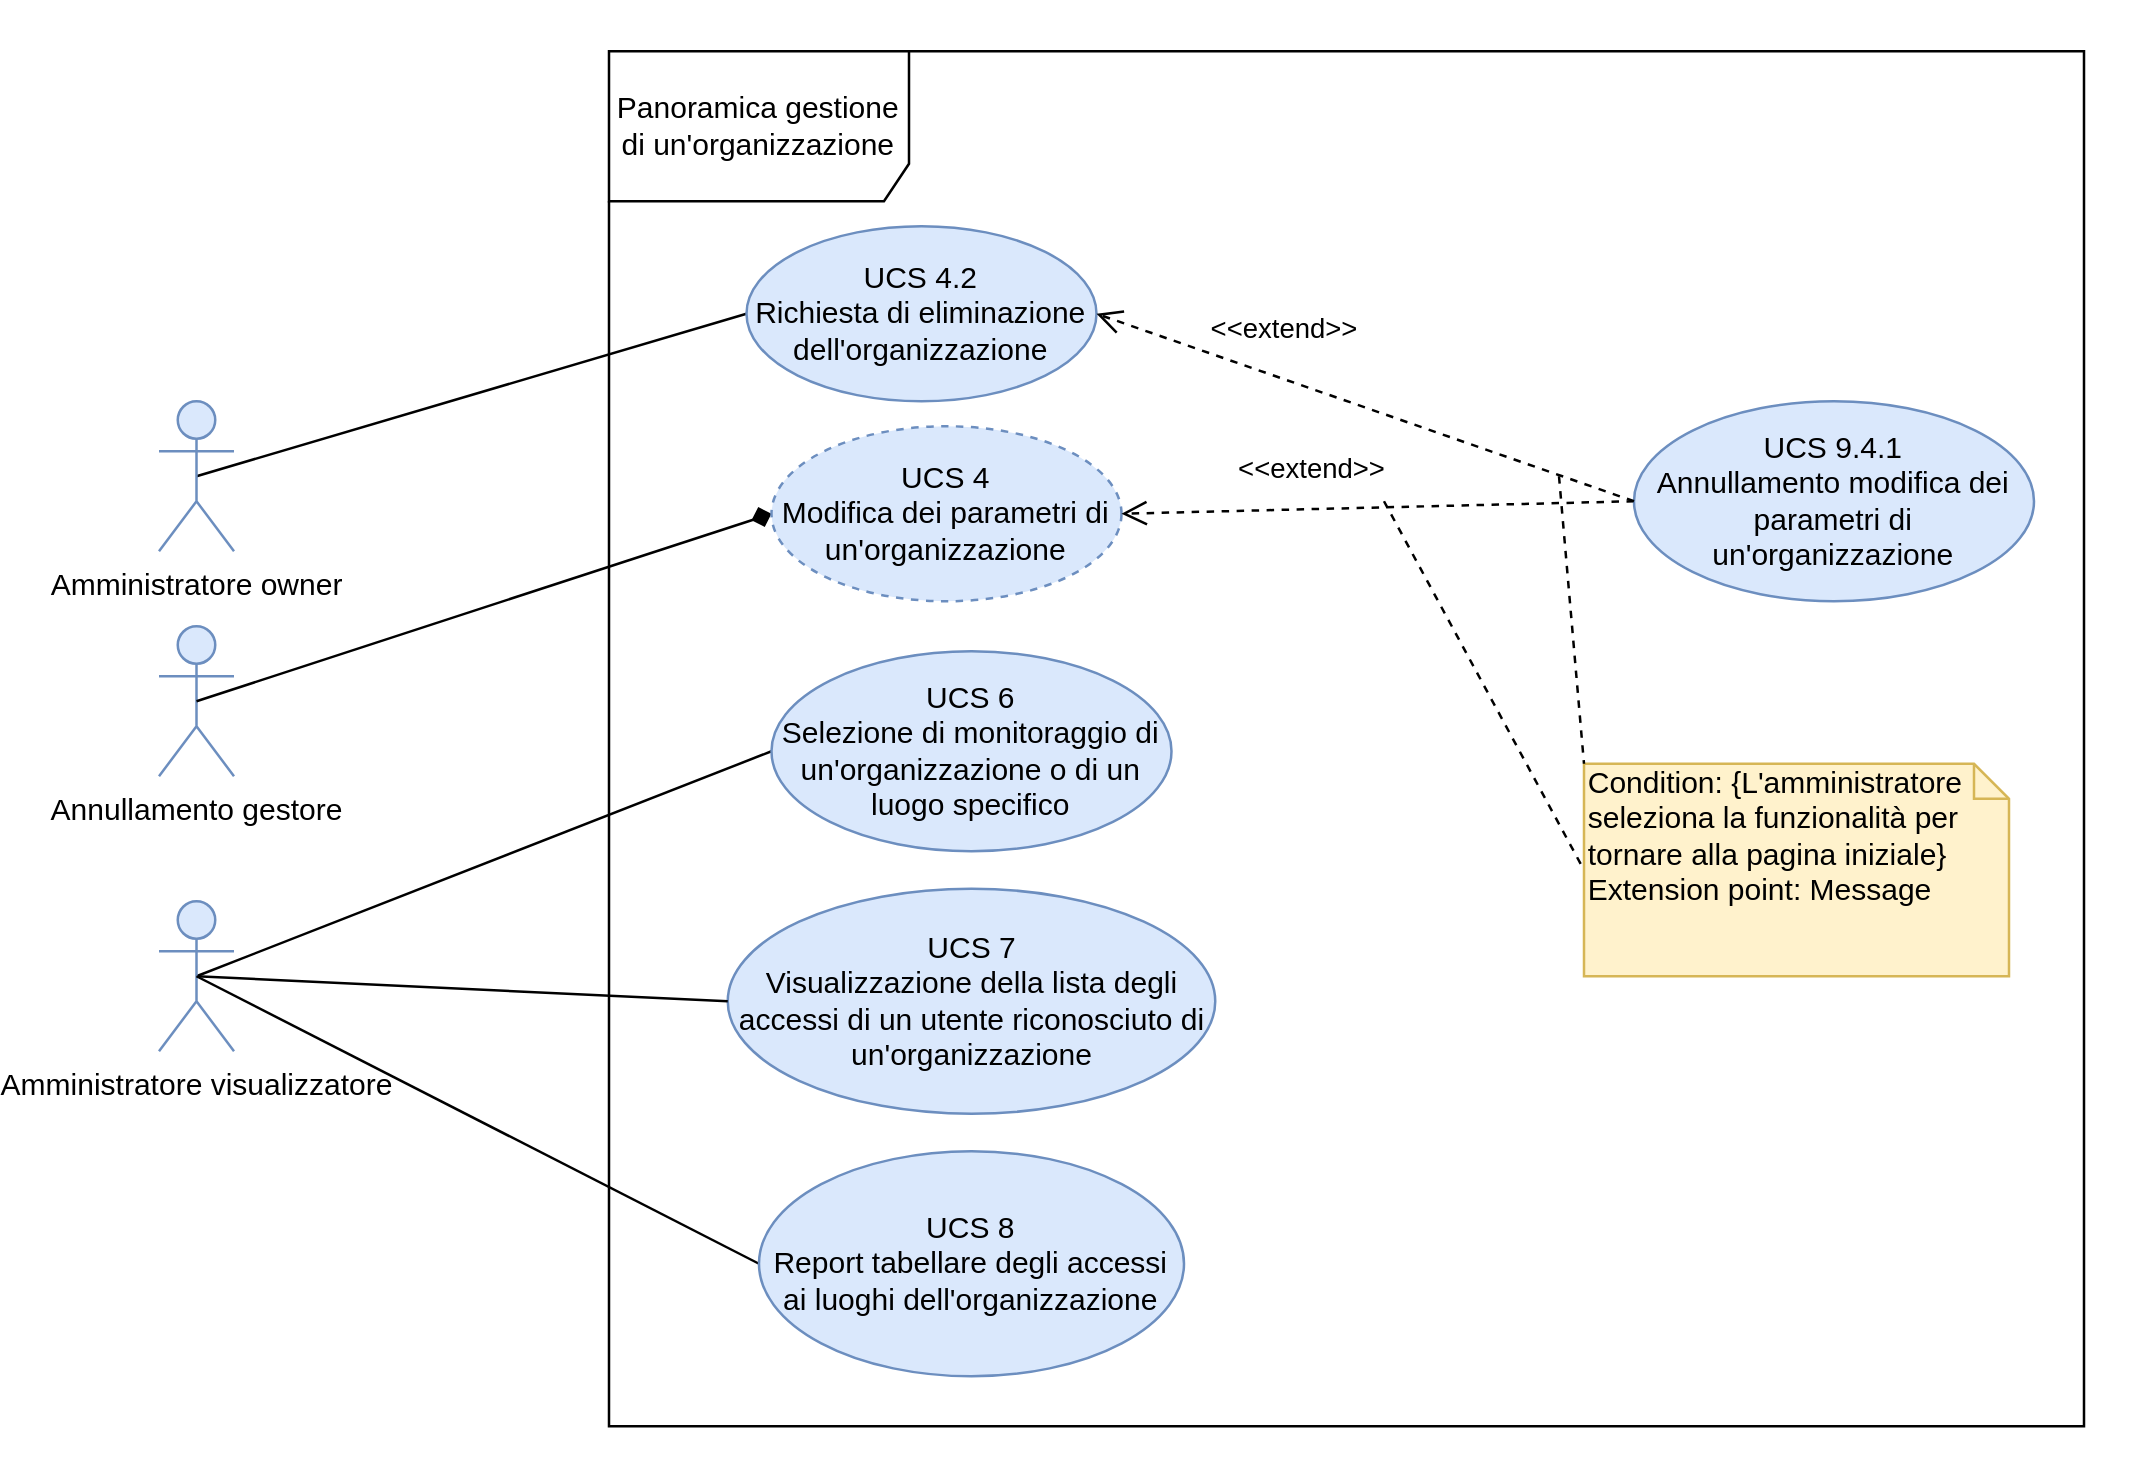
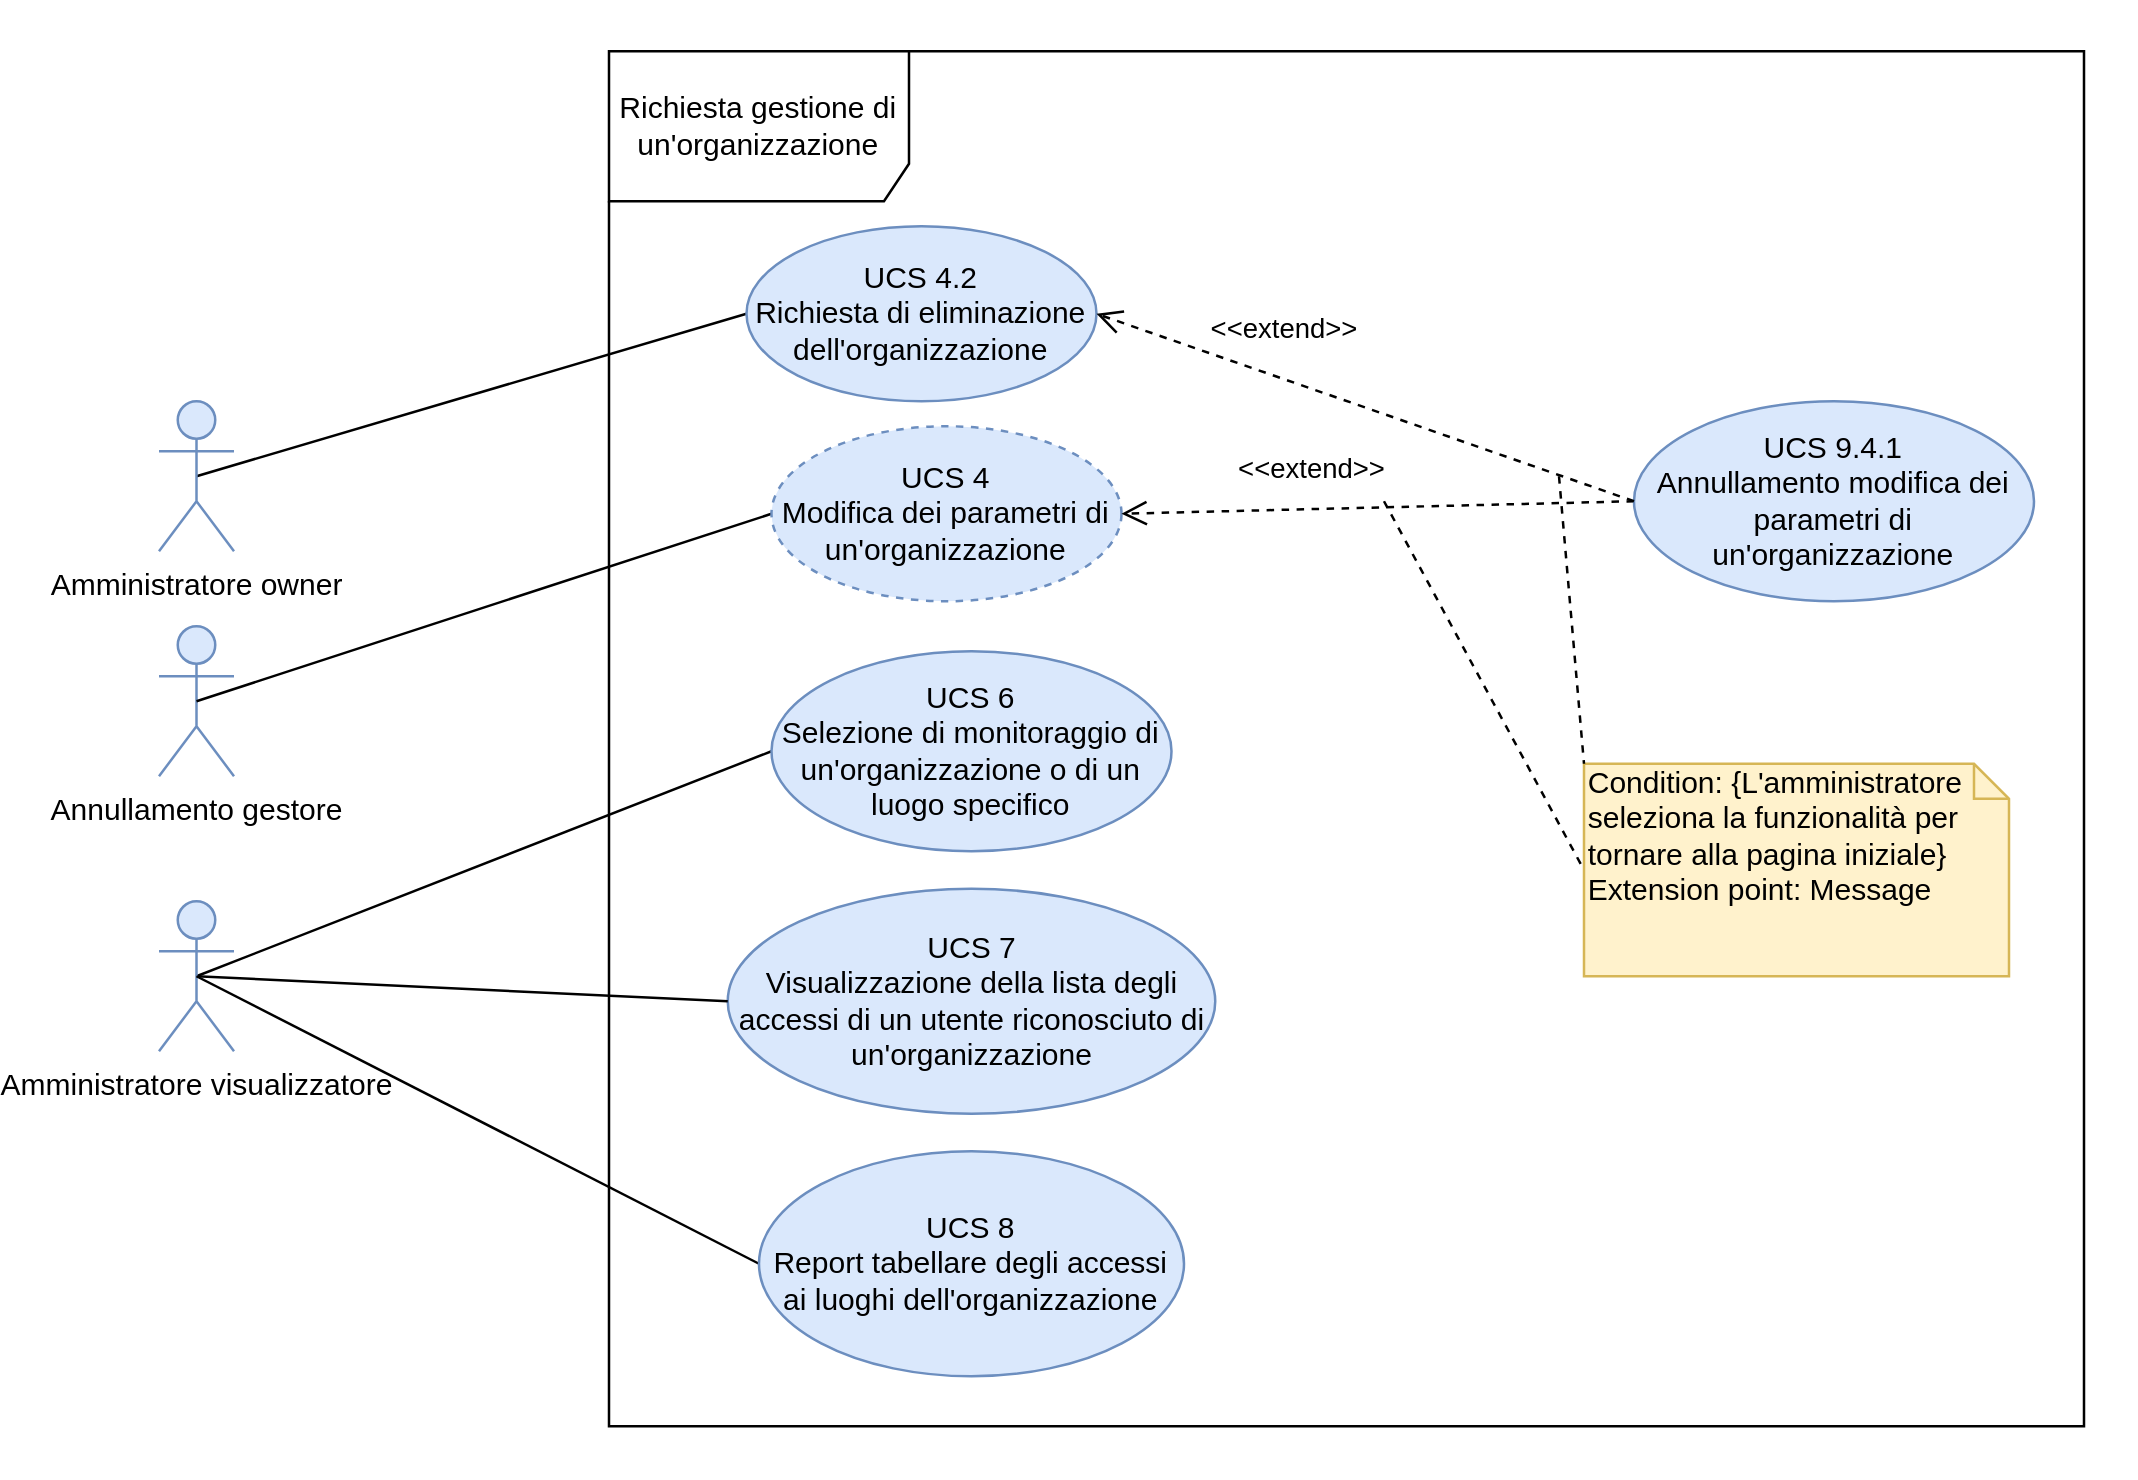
node "Panoramica gestione di un'organizzazione": label "Panoramica gestione di un'organizzazione" -> "Richiesta gestione di un'organizzazione"
edge "Annullamento gestore" -> "UCS 4 Modifica dei parametri di un'organizzazione": arrowhead diamond -> none
